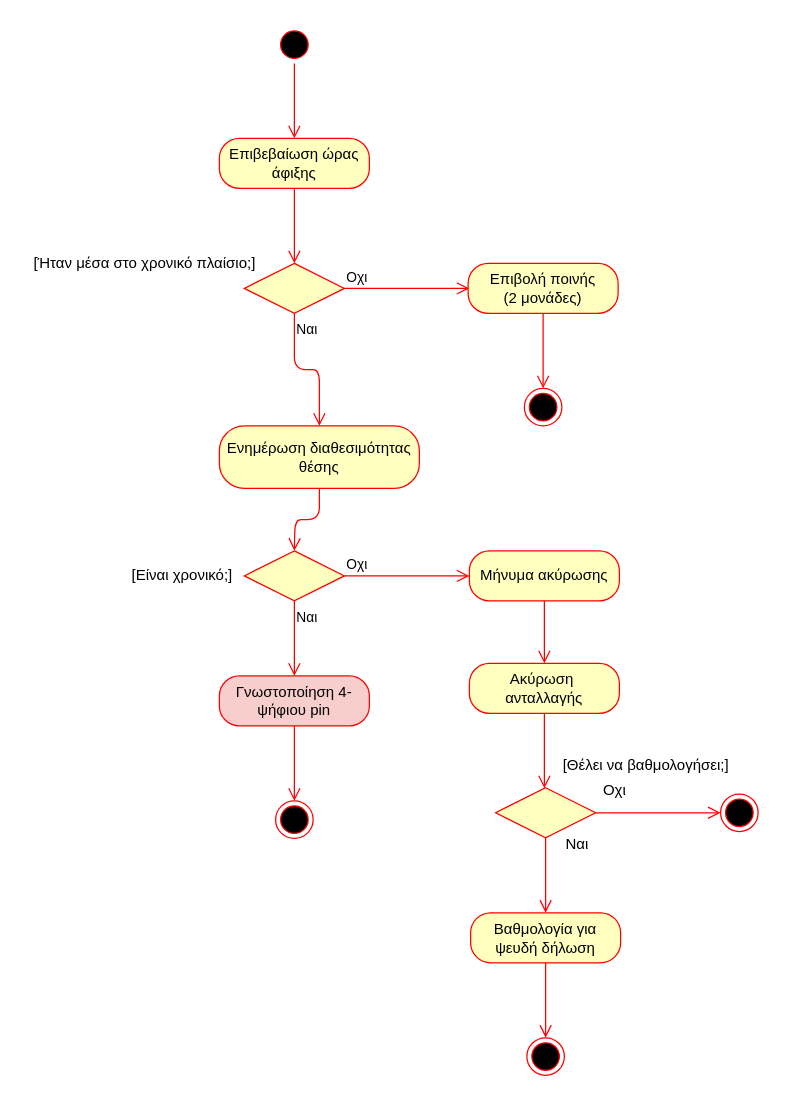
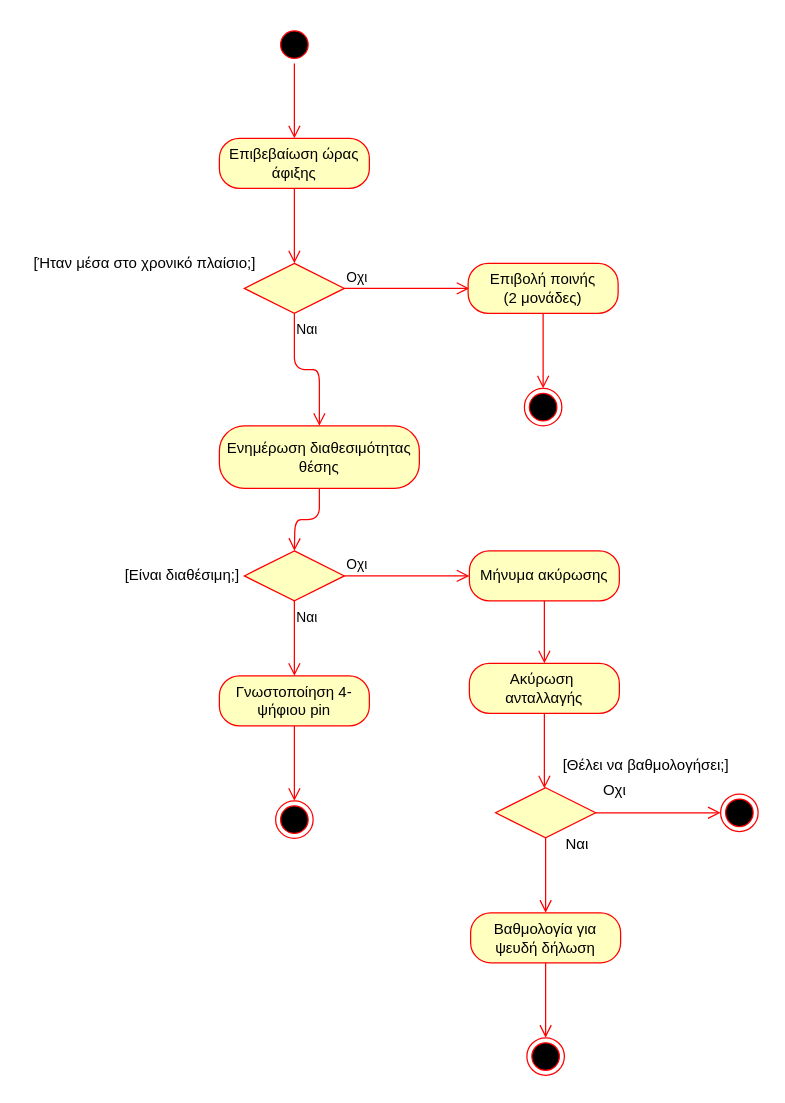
node "[Είναι χρονικό;]": label "[Είναι χρονικό;]" -> "[Είναι διαθέσιμη;]"
node "Γνωστοποίηση 4-ψήφιου pin": fillcolor #f8cecc -> #ffffc0
